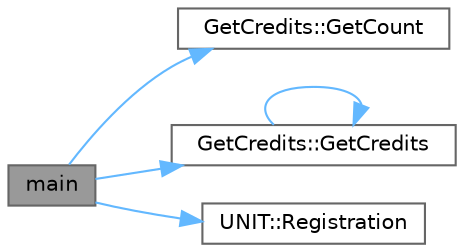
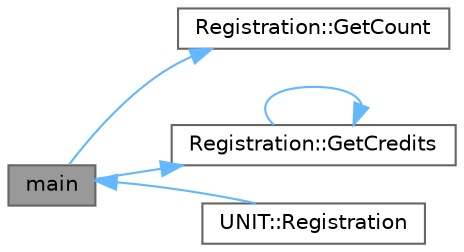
node "GetCredits::GetCount": label "GetCredits::GetCount" -> "Registration::GetCount"
node "GetCredits::GetCredits": label "GetCredits::GetCredits" -> "Registration::GetCredits"
edge "main" -> "UNIT::Registration": reversed
